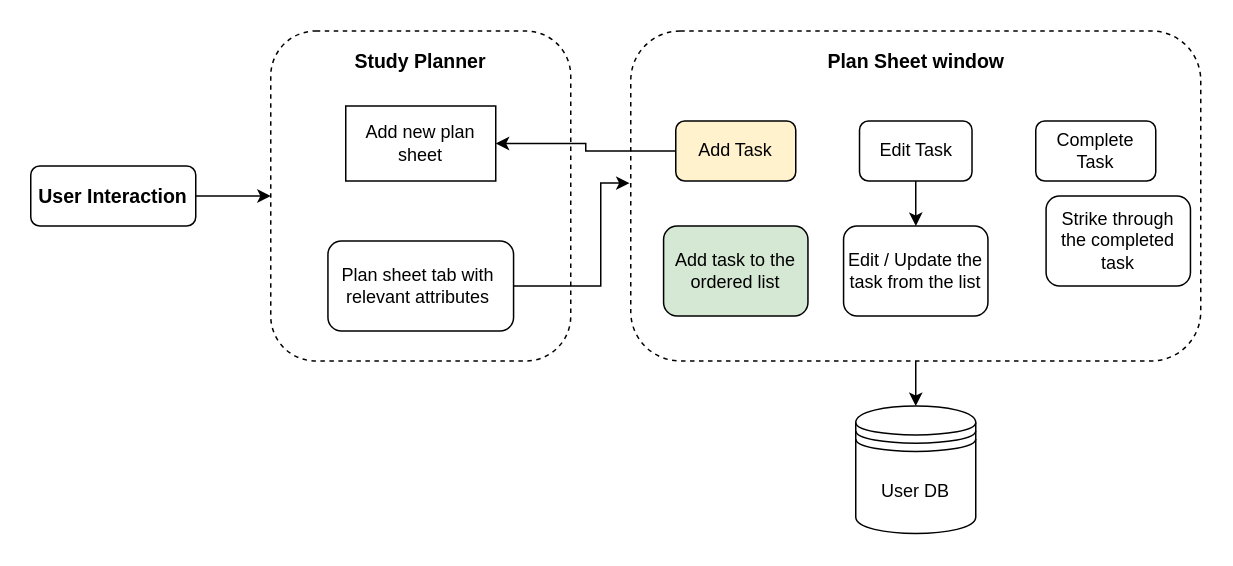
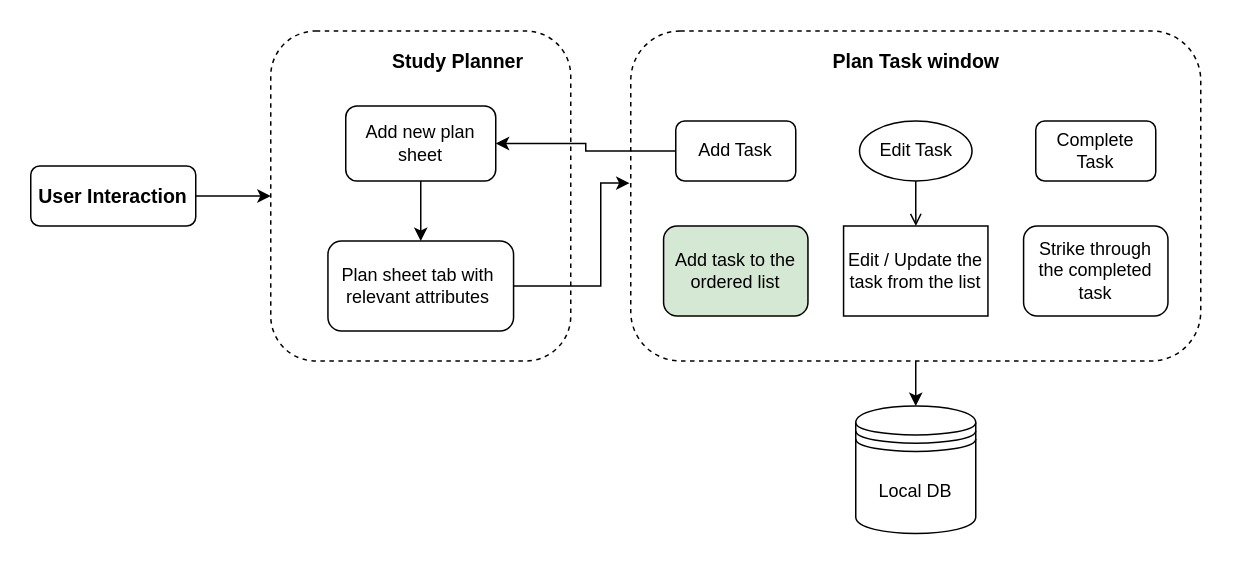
node "Study Planner": moved (421, 61) -> (458, 61)
node "Plan Sheet window": label "Plan Sheet window" -> "Plan Task window"
node "Add new plan sheet": shape rectangle -> rounded rectangle
node "Add Task": fillcolor #fff2cc -> #ffffff
node "Edit Task": shape rounded rectangle -> ellipse
edge "Add new plan sheet" -> "Plan sheet tab with relevant attributes": added
edge "Edit Task" -> "Edit / Update the task from the list": arrowhead classic -> open
node "Strike through the completed task": moved (1118, 241) -> (1096, 271)
node "Edit / Update the task from the list": shape rounded rectangle -> rectangle
node "User DB": label "User DB" -> "Local DB"
